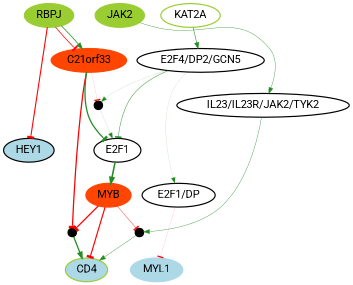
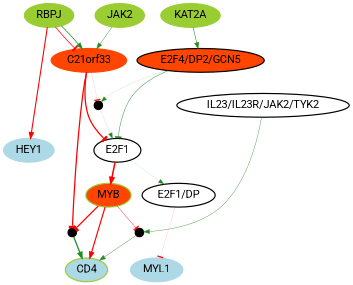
node "KAT2A": fillcolor white -> olivedrab3
edge "JAK2" -> "IL23/IL23R/JAK2/TYK2": now "JAK2" -> "C21orf33"
node "E2F4/DP2/GCN5": fillcolor white -> orangered
edge "RBPJ" -> "HEY1": arrowhead tee -> normal
edge "C21orf33" -> "E2F1": color forestgreen -> red
edge "E2F4/DP2/GCN5" -> "E2F1/DP": now "E2F1" -> "E2F1/DP"
node "HEY1": color black -> lightblue
edge "E2F1" -> "MYB": color forestgreen -> red
node "MYB": color orangered -> olivedrab3
edge "MYB" -> "CD4": arrowhead tee -> normal
